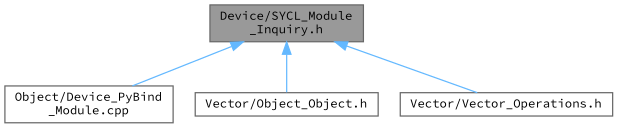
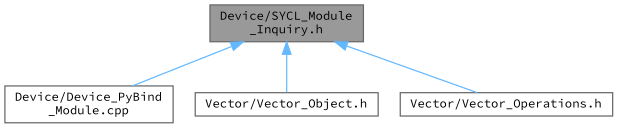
node "Object/Device_PyBind _Module.cpp": label "Object/Device_PyBind _Module.cpp" -> "Device/Device_PyBind _Module.cpp"
node "Vector/Object_Object.h": label "Vector/Object_Object.h" -> "Vector/Vector_Object.h"
